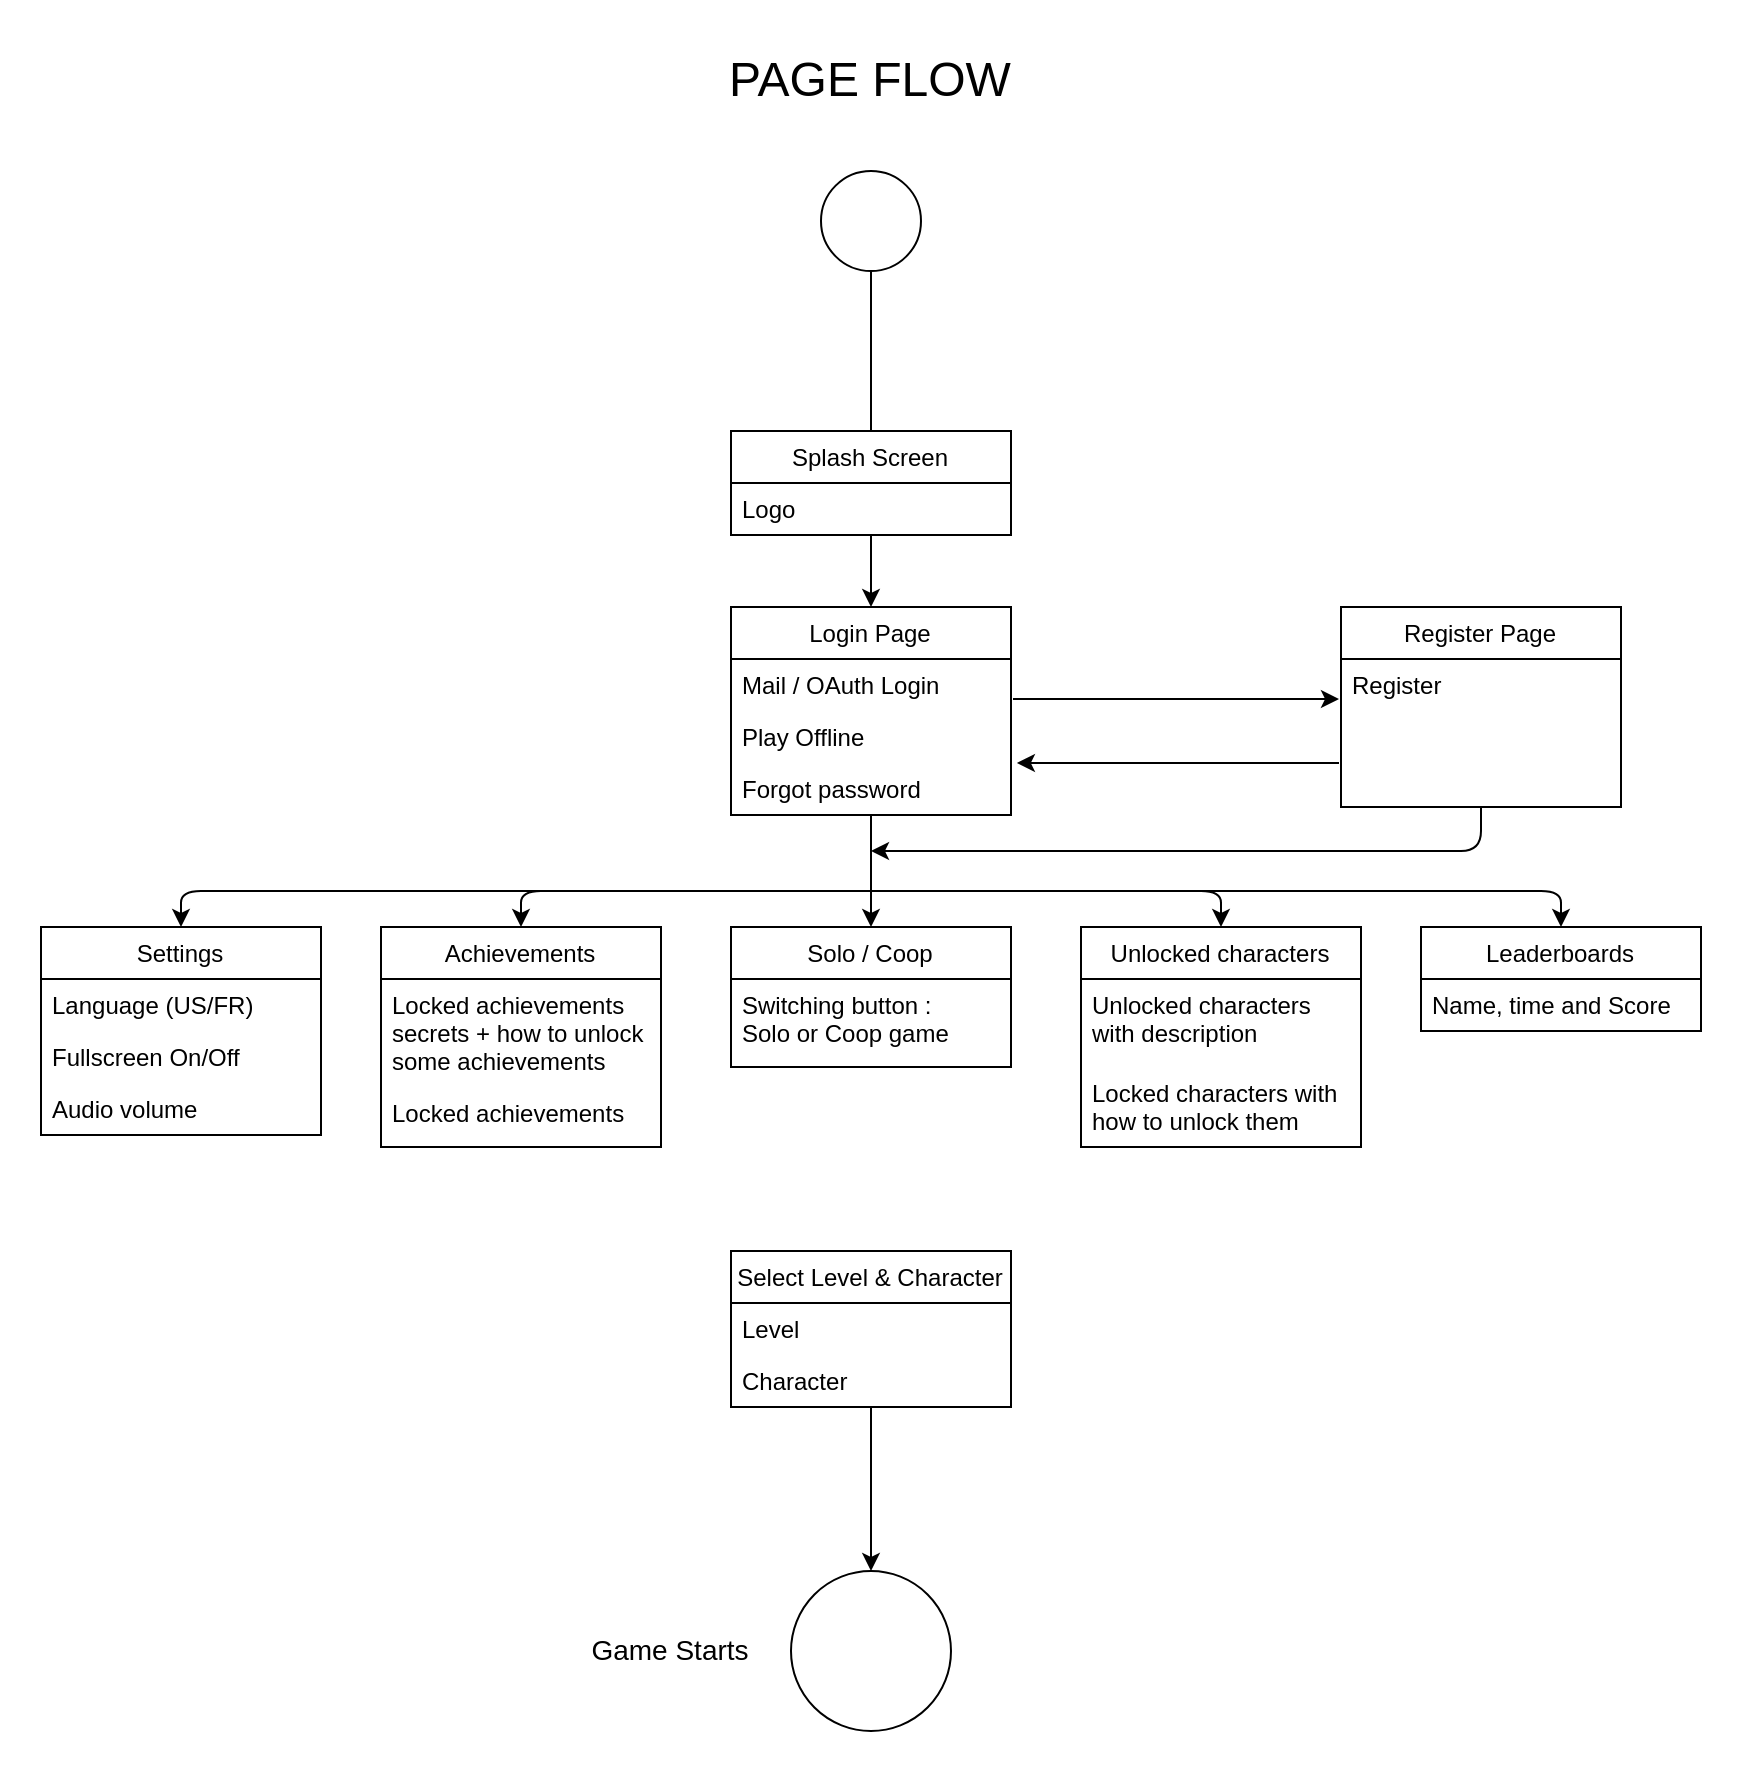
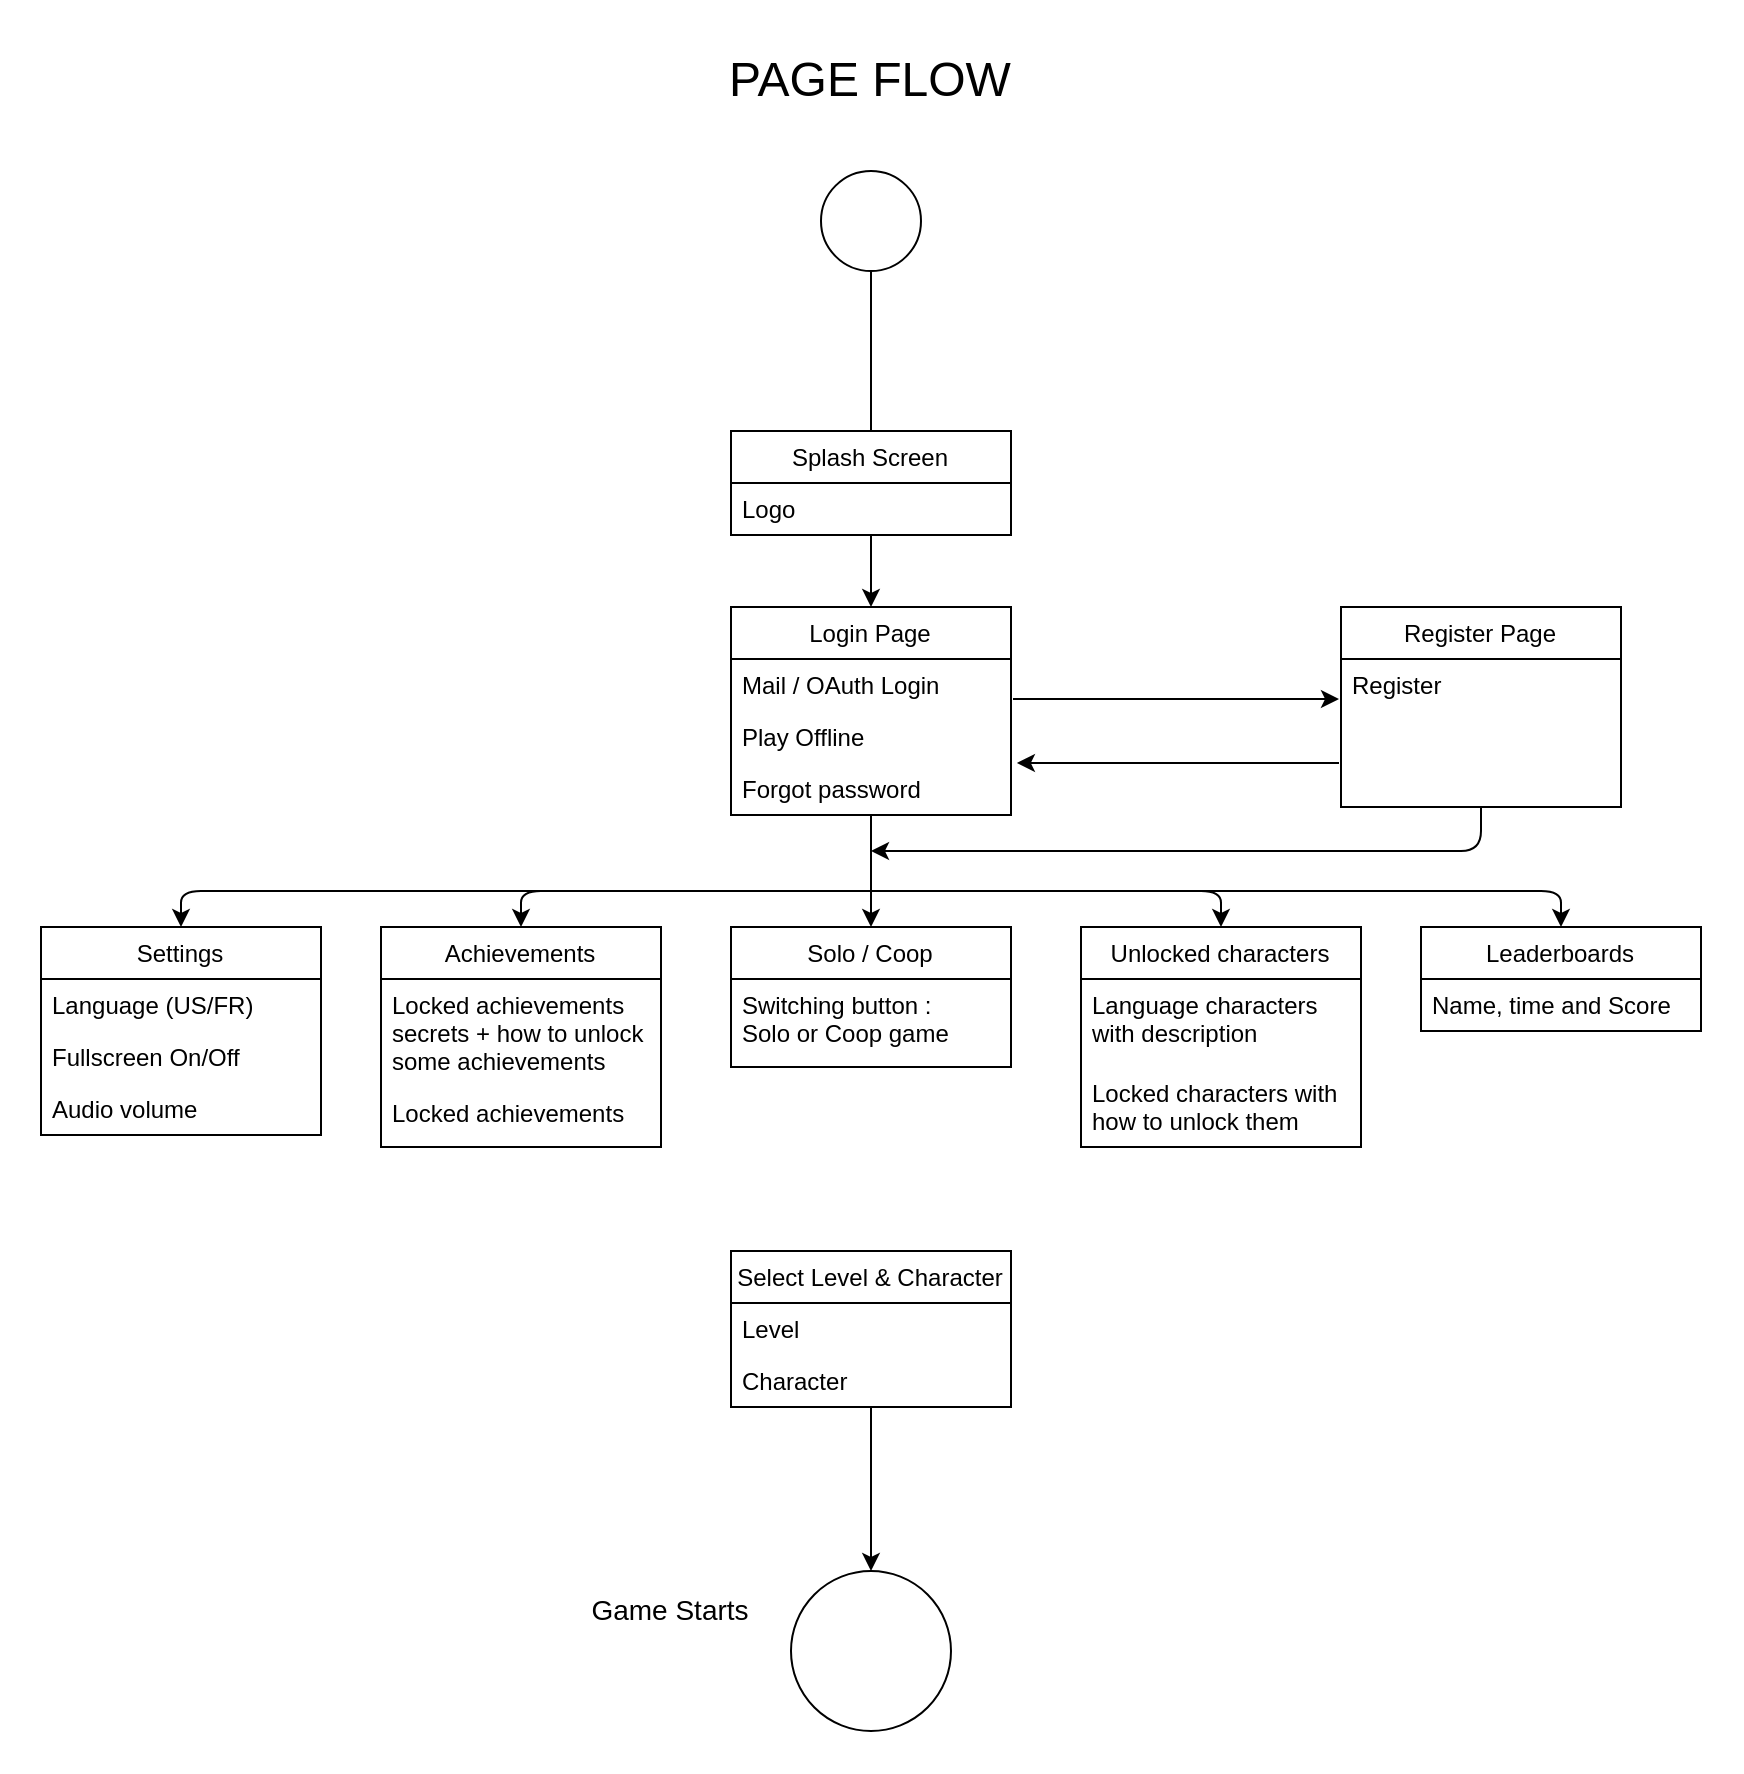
node "Unlocked characters with description": label "Unlocked characters with description" -> "Language characters with description"
node "Game Starts": moved (671, 1651) -> (671, 1611)
